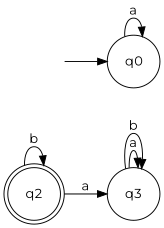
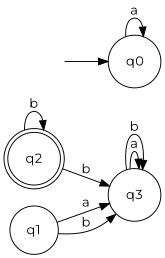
edge "q2" -> "q3": label "a" -> "b"
node "q1": added
